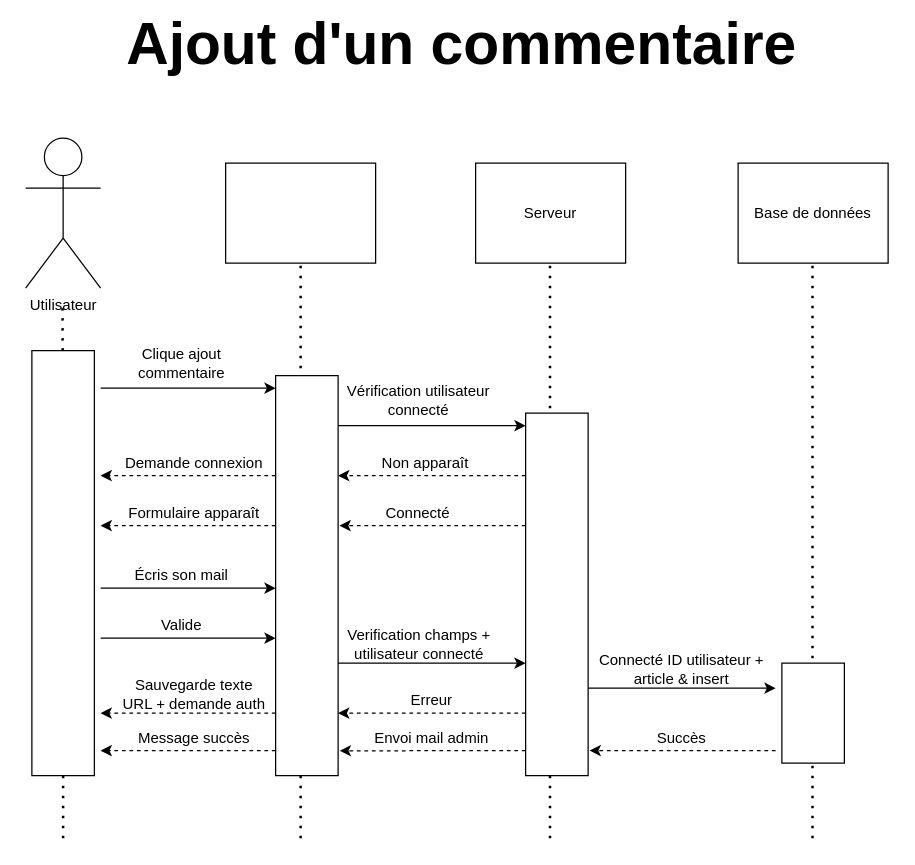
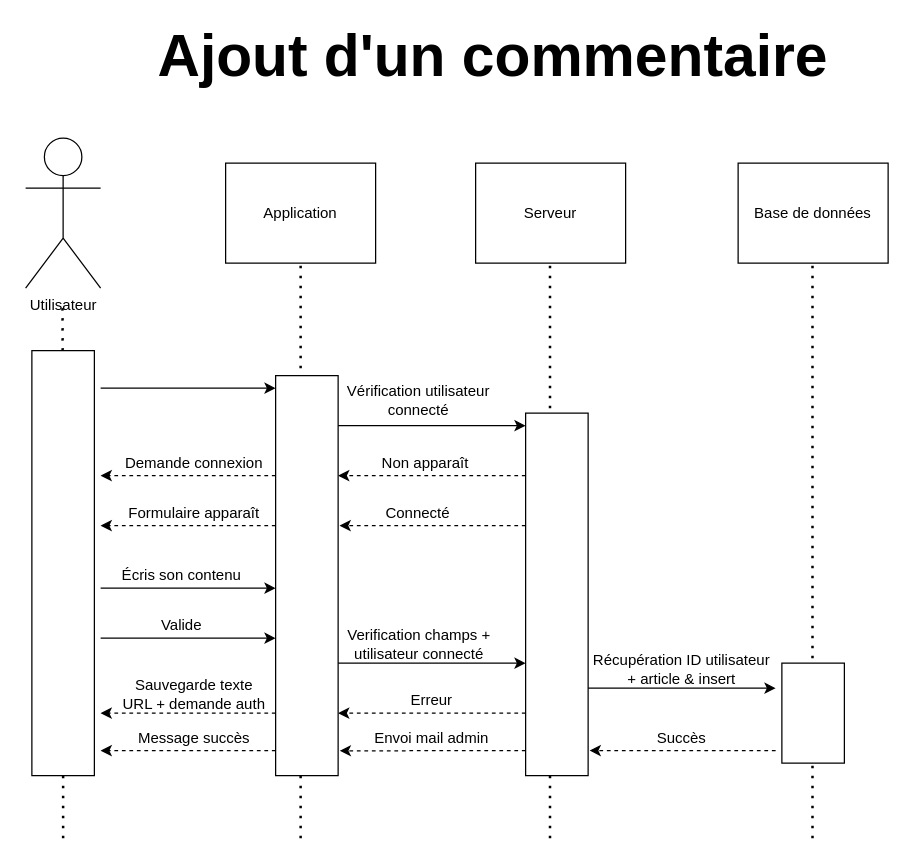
node "Ajout d'un commentaire": moved (462, 44) -> (493, 57)
node "Application": added
node "Clique ajout commentaire": removed
node "Écris son mail": label "Écris son mail" -> "Écris son contenu"
node "Connecté ID utilisateur + article & insert": label "Connecté ID utilisateur + article & insert" -> "Récupération ID utilisateur + article & insert"
